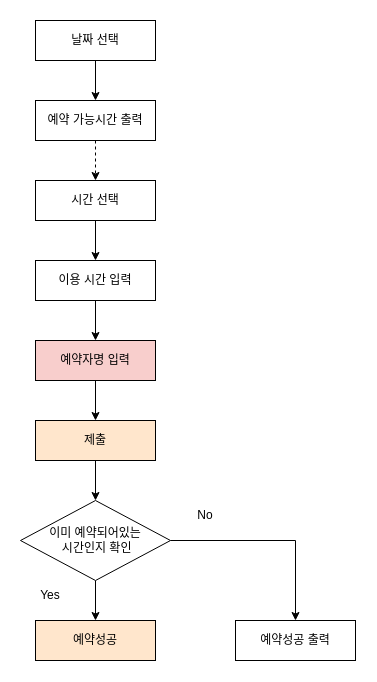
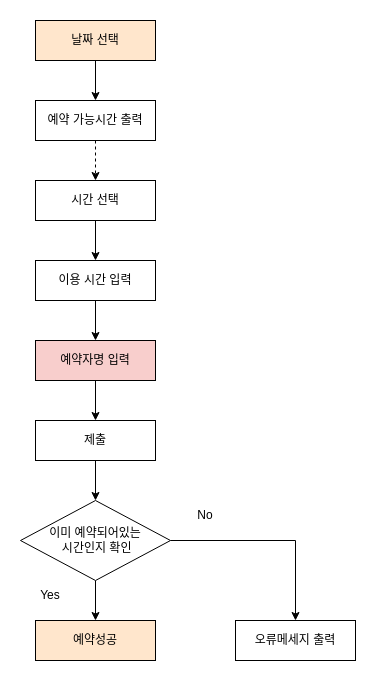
node "날짜 선택": fillcolor #ffffff -> #ffe6cc
node "제출": fillcolor #ffe6cc -> #ffffff
node "예약성공 출력": label "예약성공 출력" -> "오류메세지 출력"
